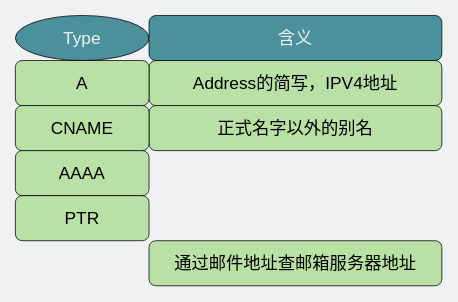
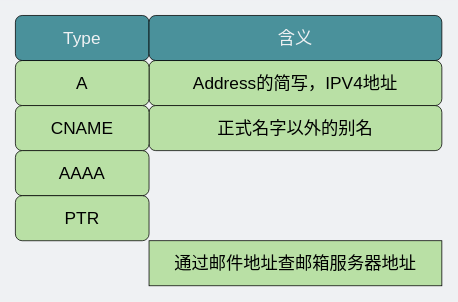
node "Type": shape ellipse -> rounded rectangle
node "通过邮件地址查邮箱服务器地址": shape rounded rectangle -> rectangle
